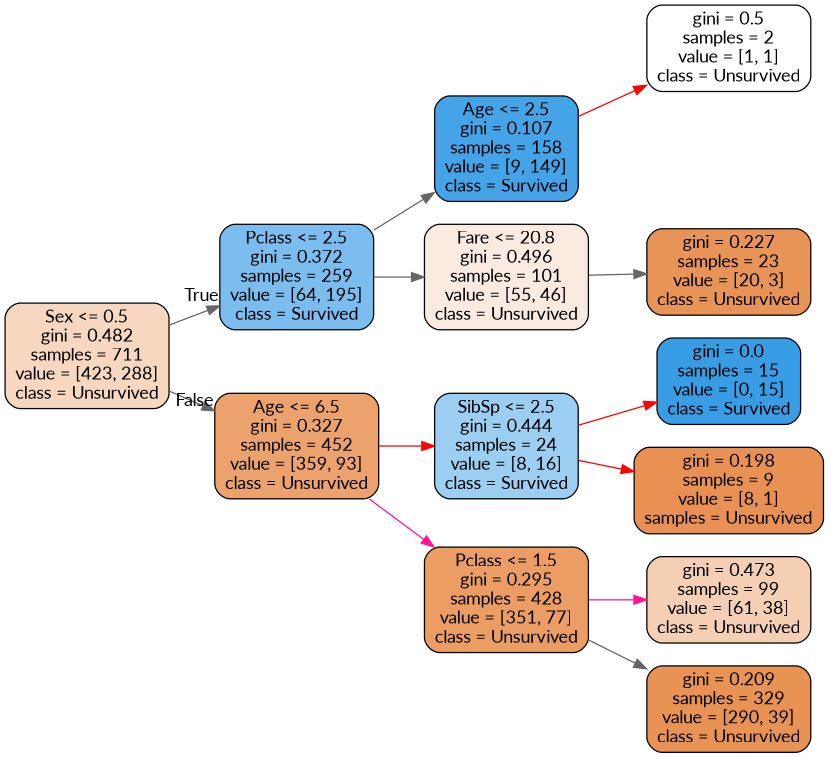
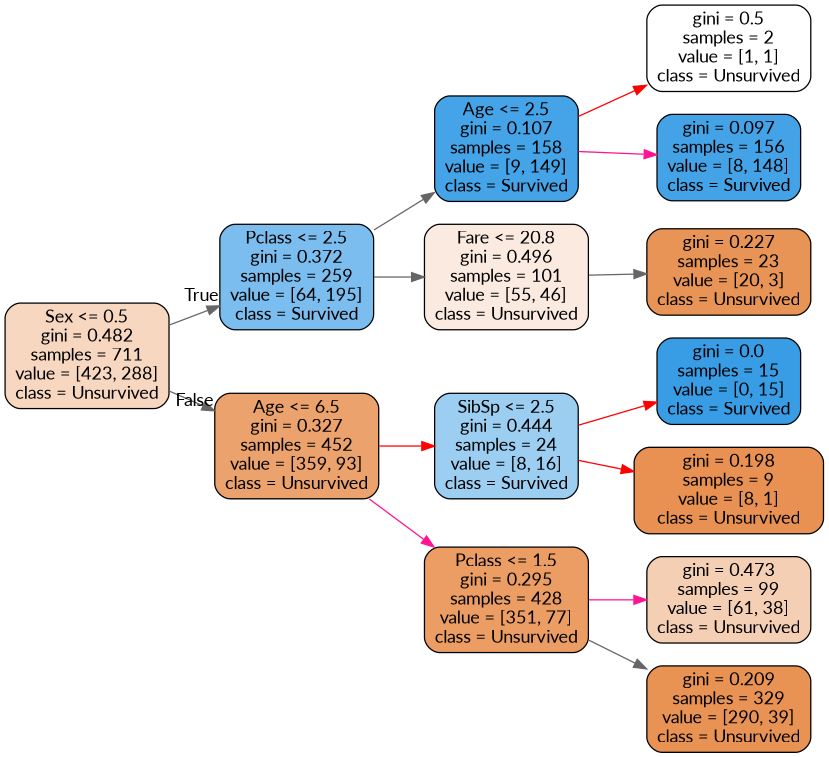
node "gini = 0.097 samples = 156 value = [8, 148] class = Survived": added
node "gini = 0.198 samples = 9 value = [8, 1] samples = Unsurvived": label "gini = 0.198 samples = 9 value = [8, 1] samples = Unsurvived" -> "gini = 0.198 samples = 9 value = [8, 1] class = Unsurvived"
